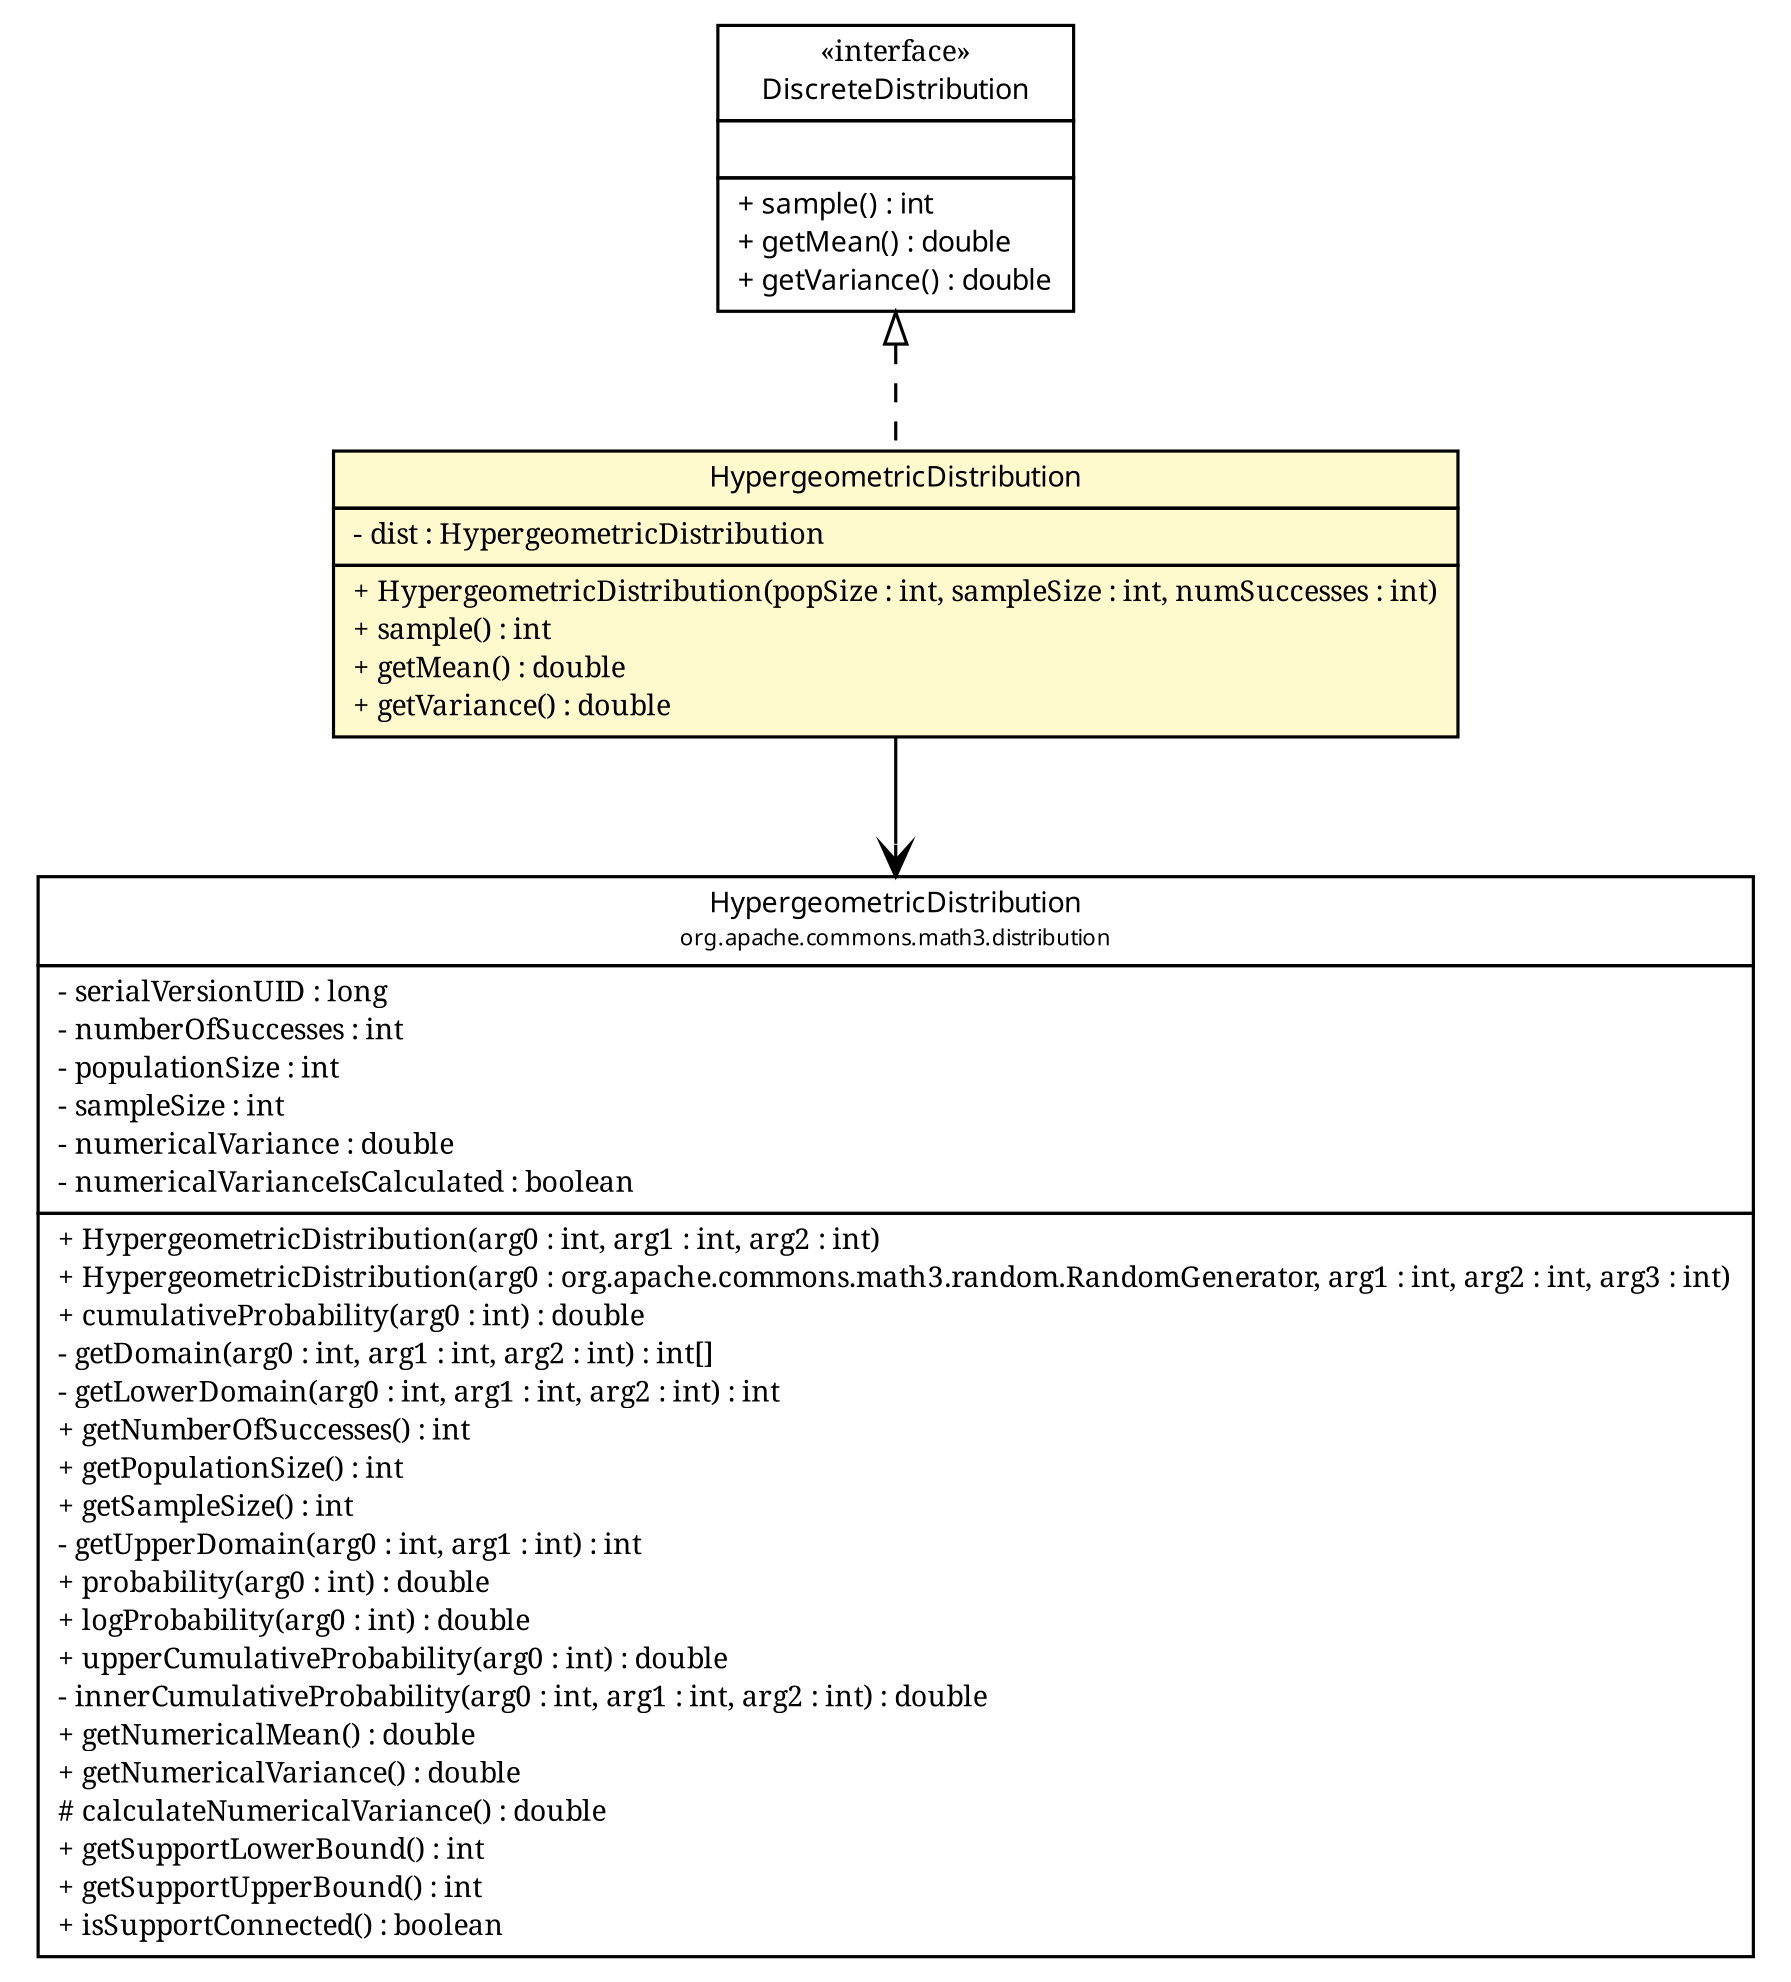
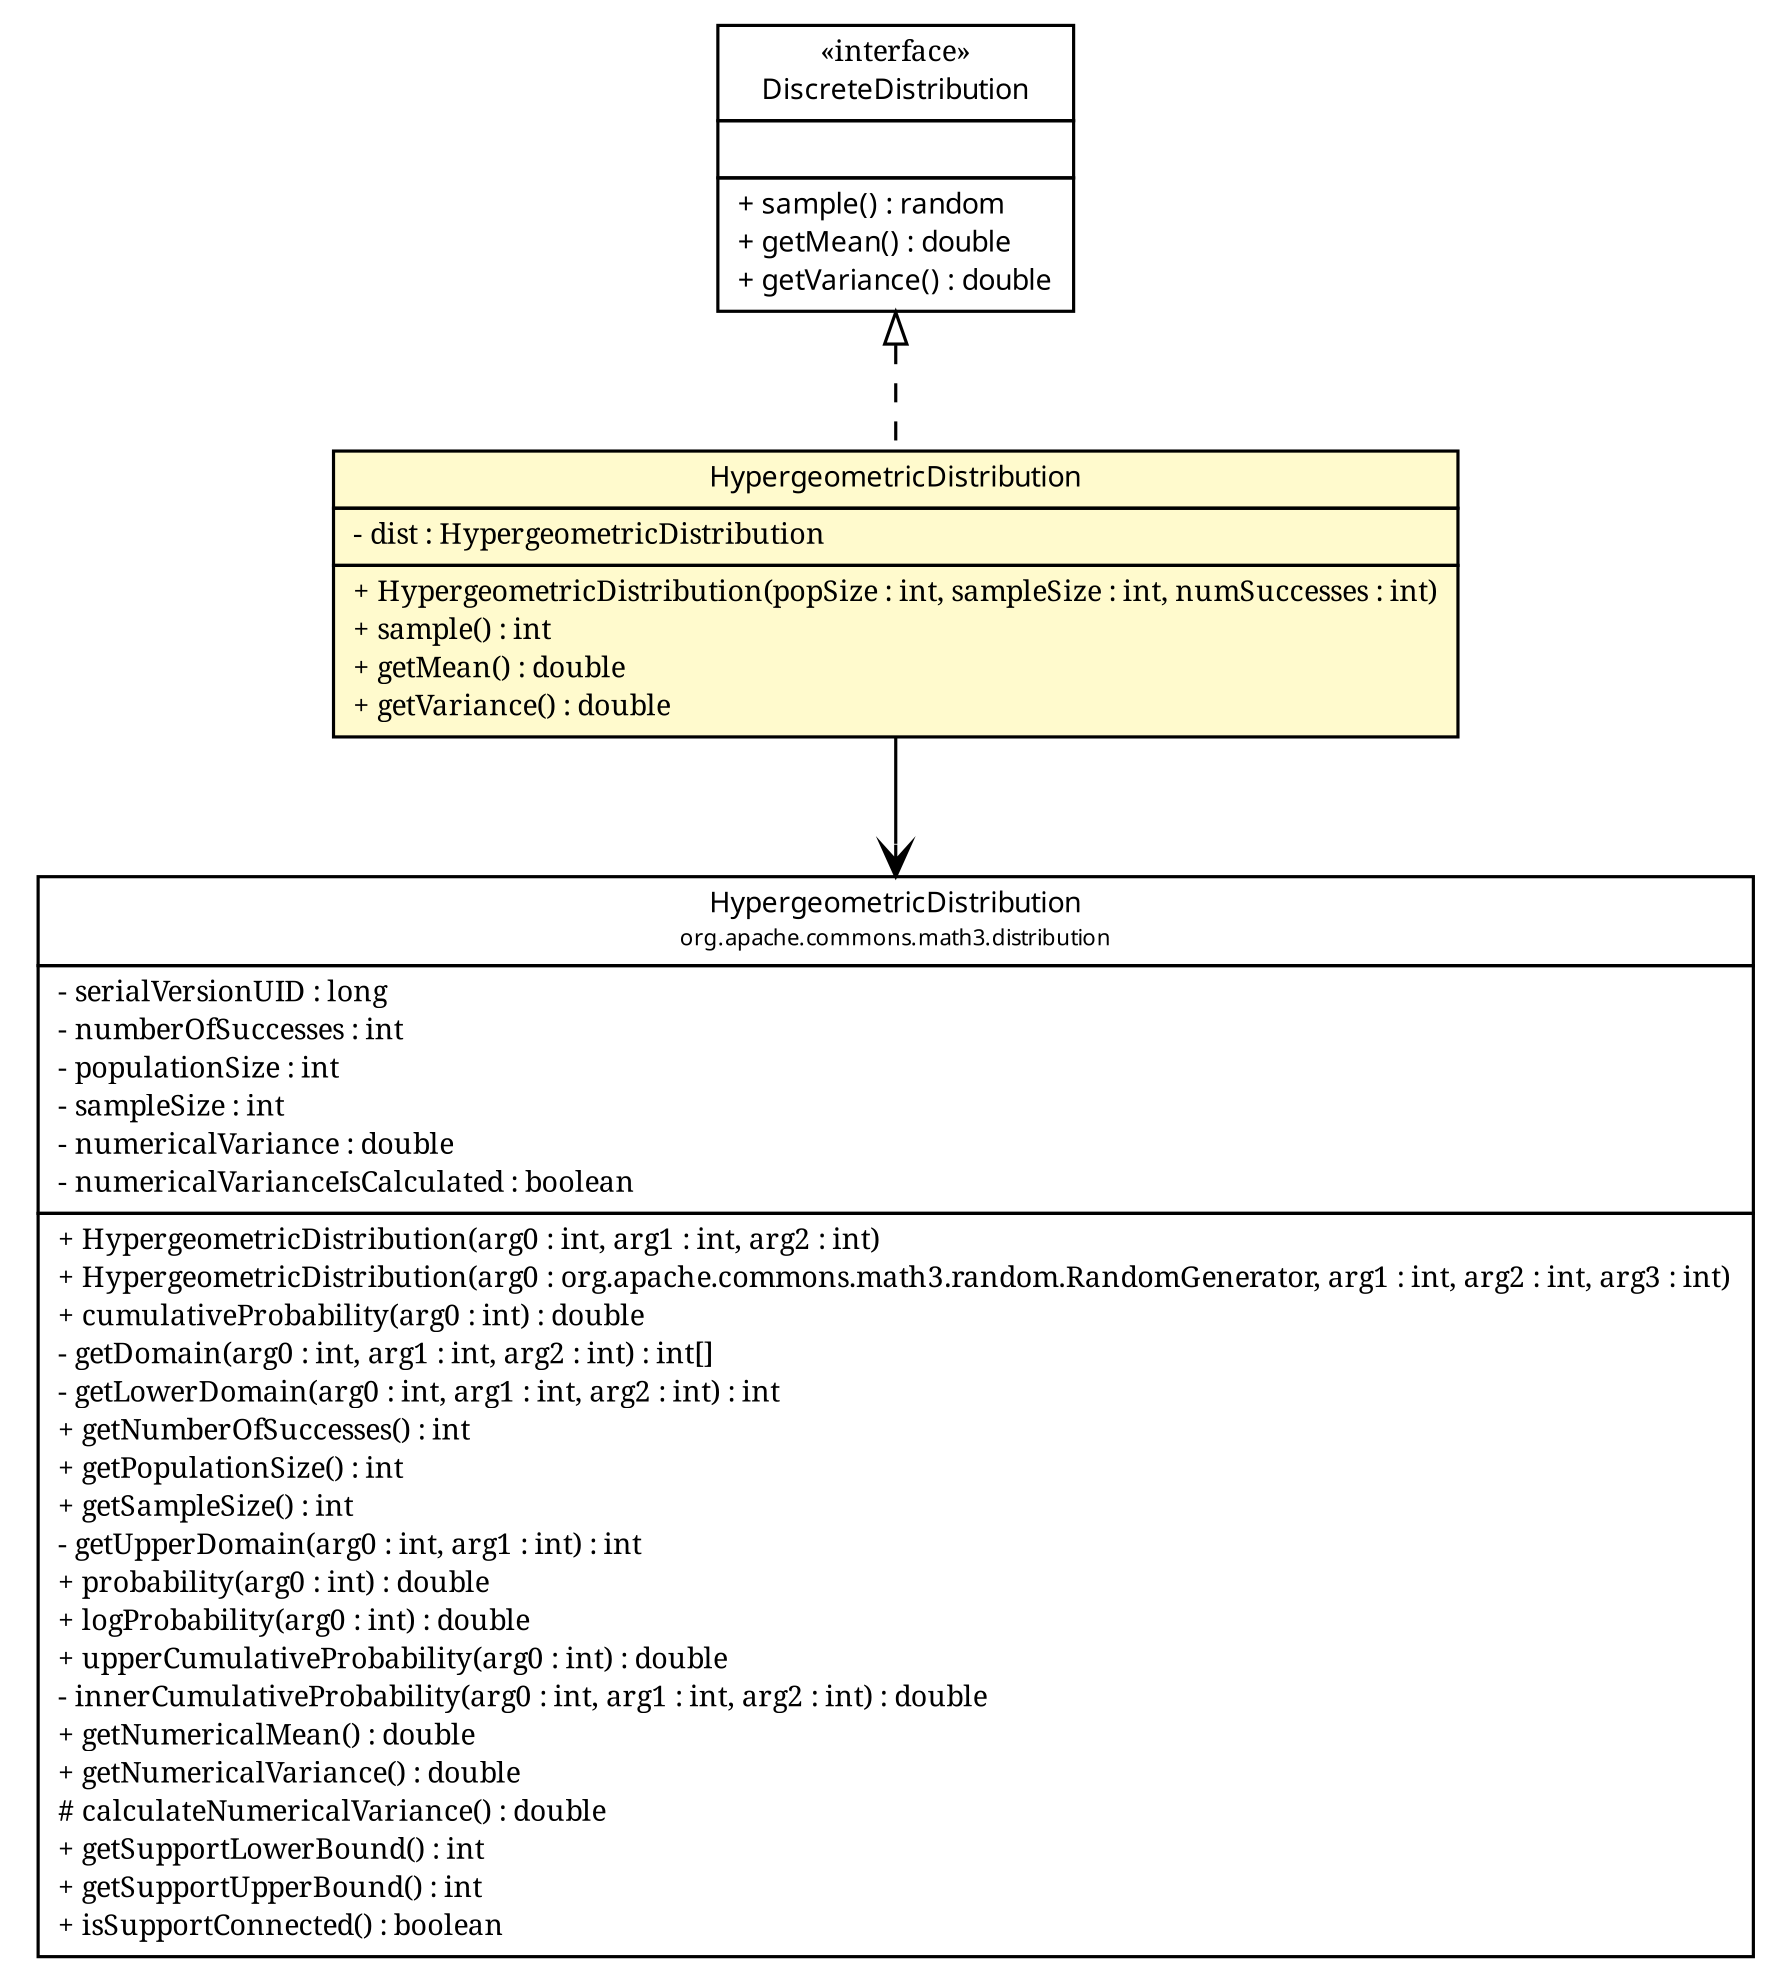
node "DiscreteDistribution": text "+ sample() : int" -> "+ sample() : random"
